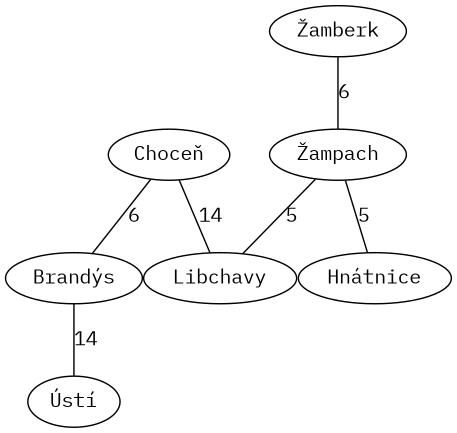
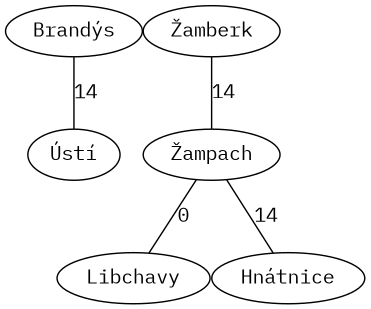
edge "Žamberk" -- "Žampach": label "6" -> "14"
node "Choceň": removed
edge "Žampach" -- "Libchavy": label "5" -> "0"
edge "Žampach" -- "Hnátnice": label "5" -> "14"
